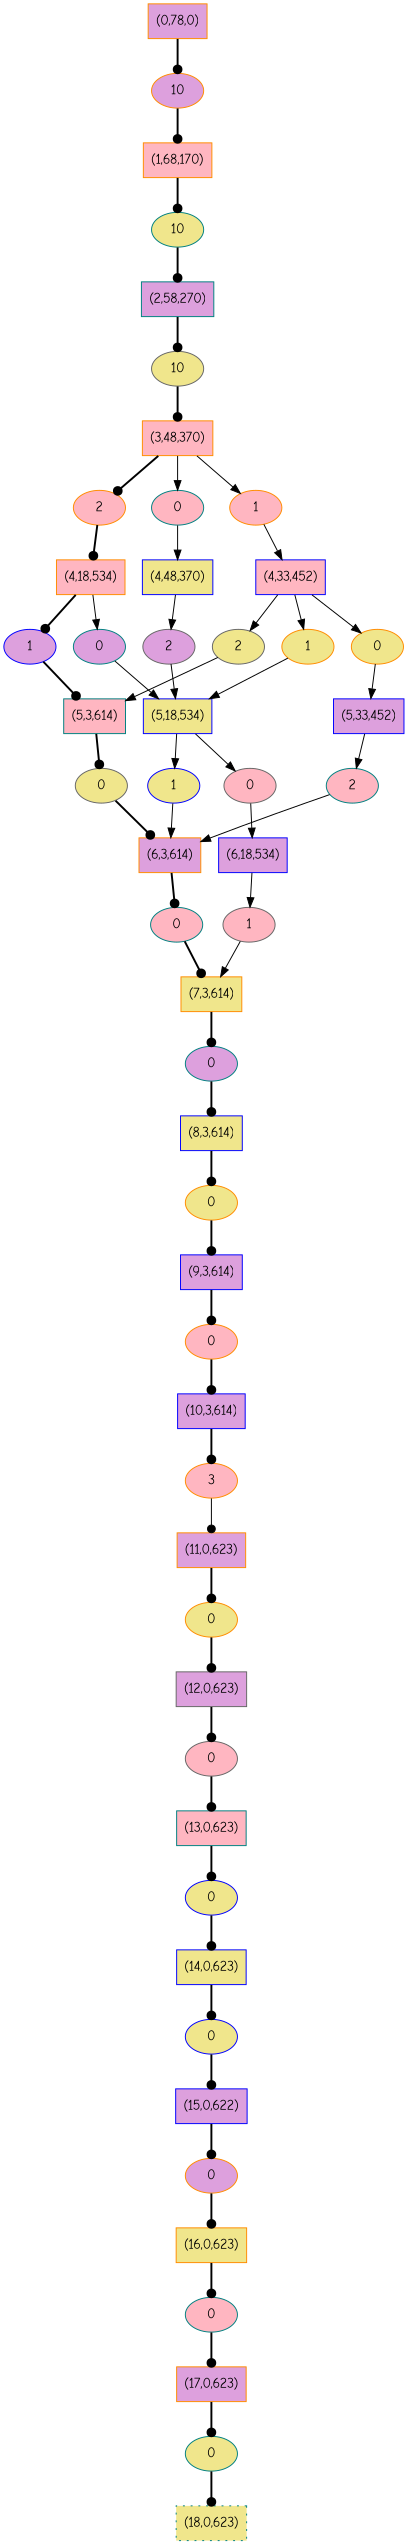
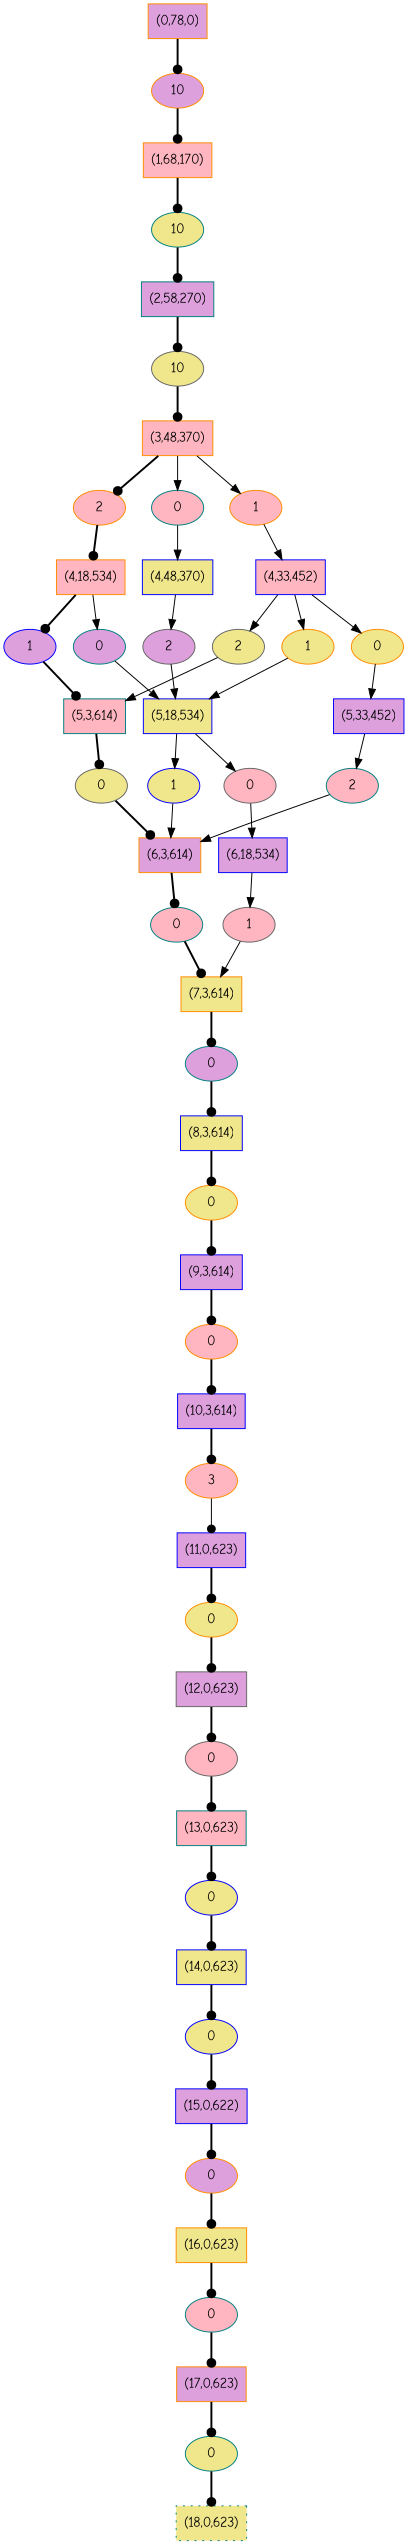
node "(11,0,623)": color darkorange -> blue
